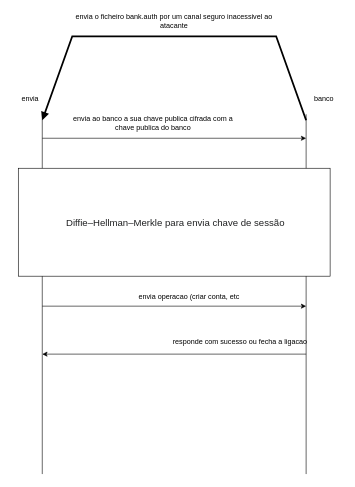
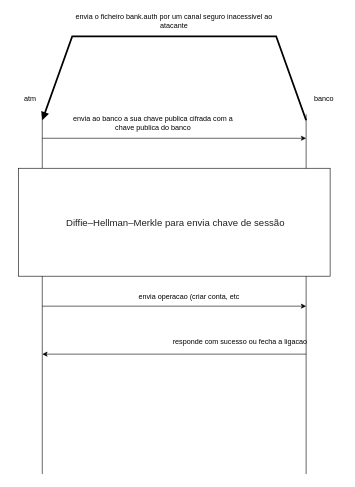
node "envia": label "envia" -> "atm"
